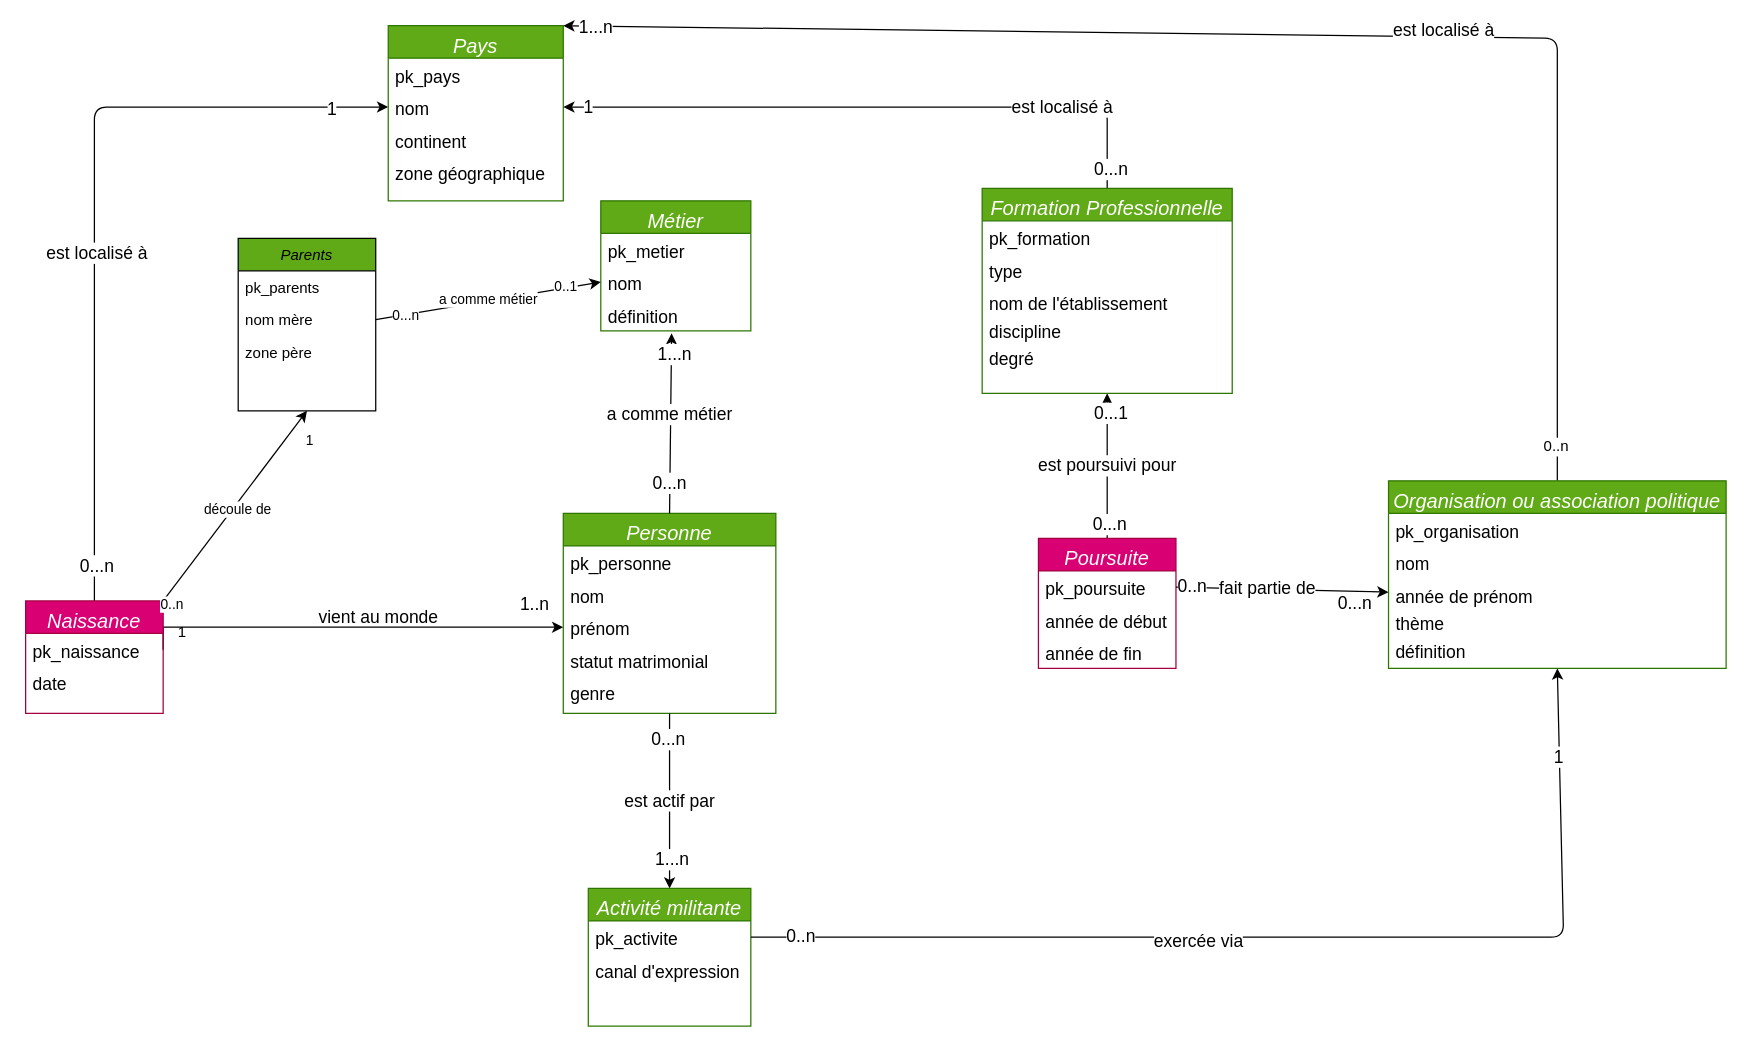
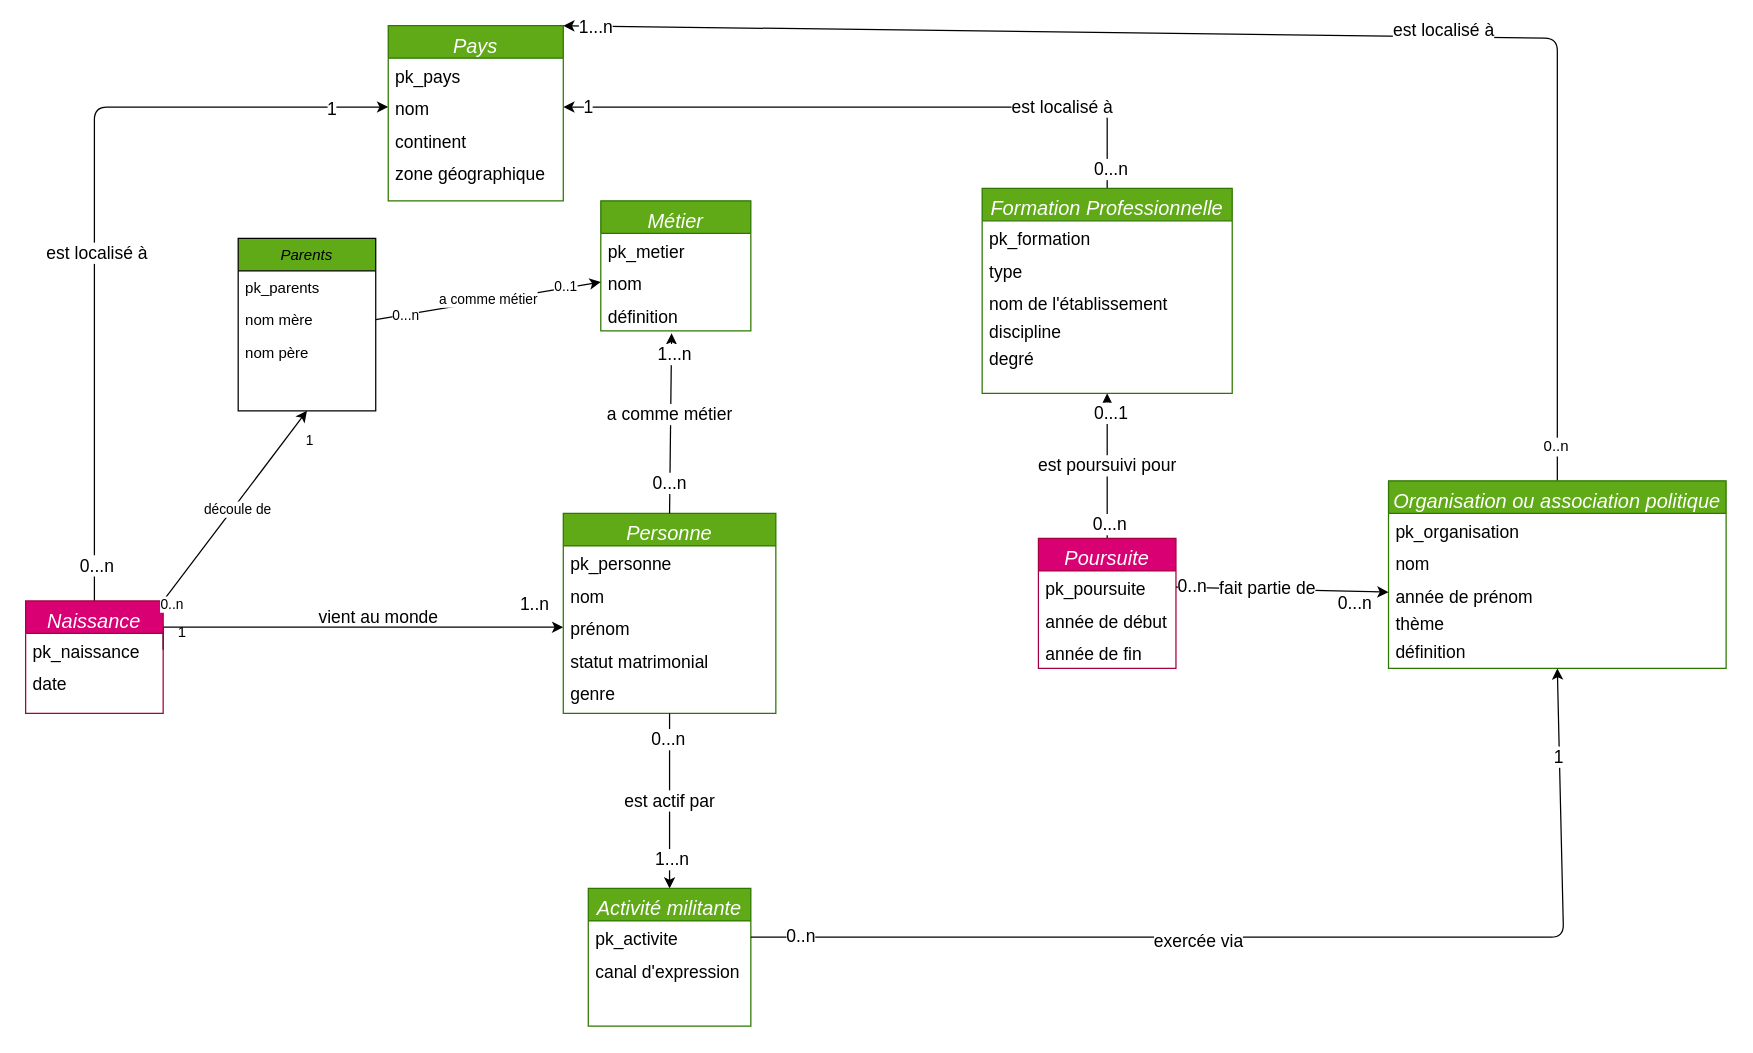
node "zone père": label "zone père" -> "nom père"
